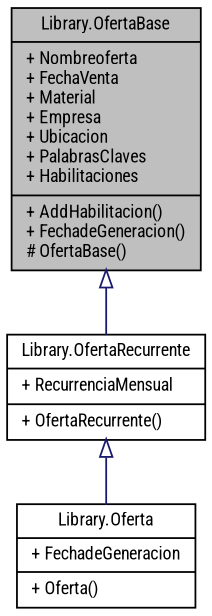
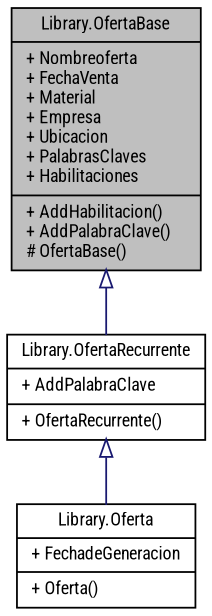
node "Library.OfertaBase": text "+ FechadeGeneracion()" -> "+ AddPalabraClave()"
node "Library.OfertaRecurrente": text "+ RecurrenciaMensual" -> "+ AddPalabraClave"
